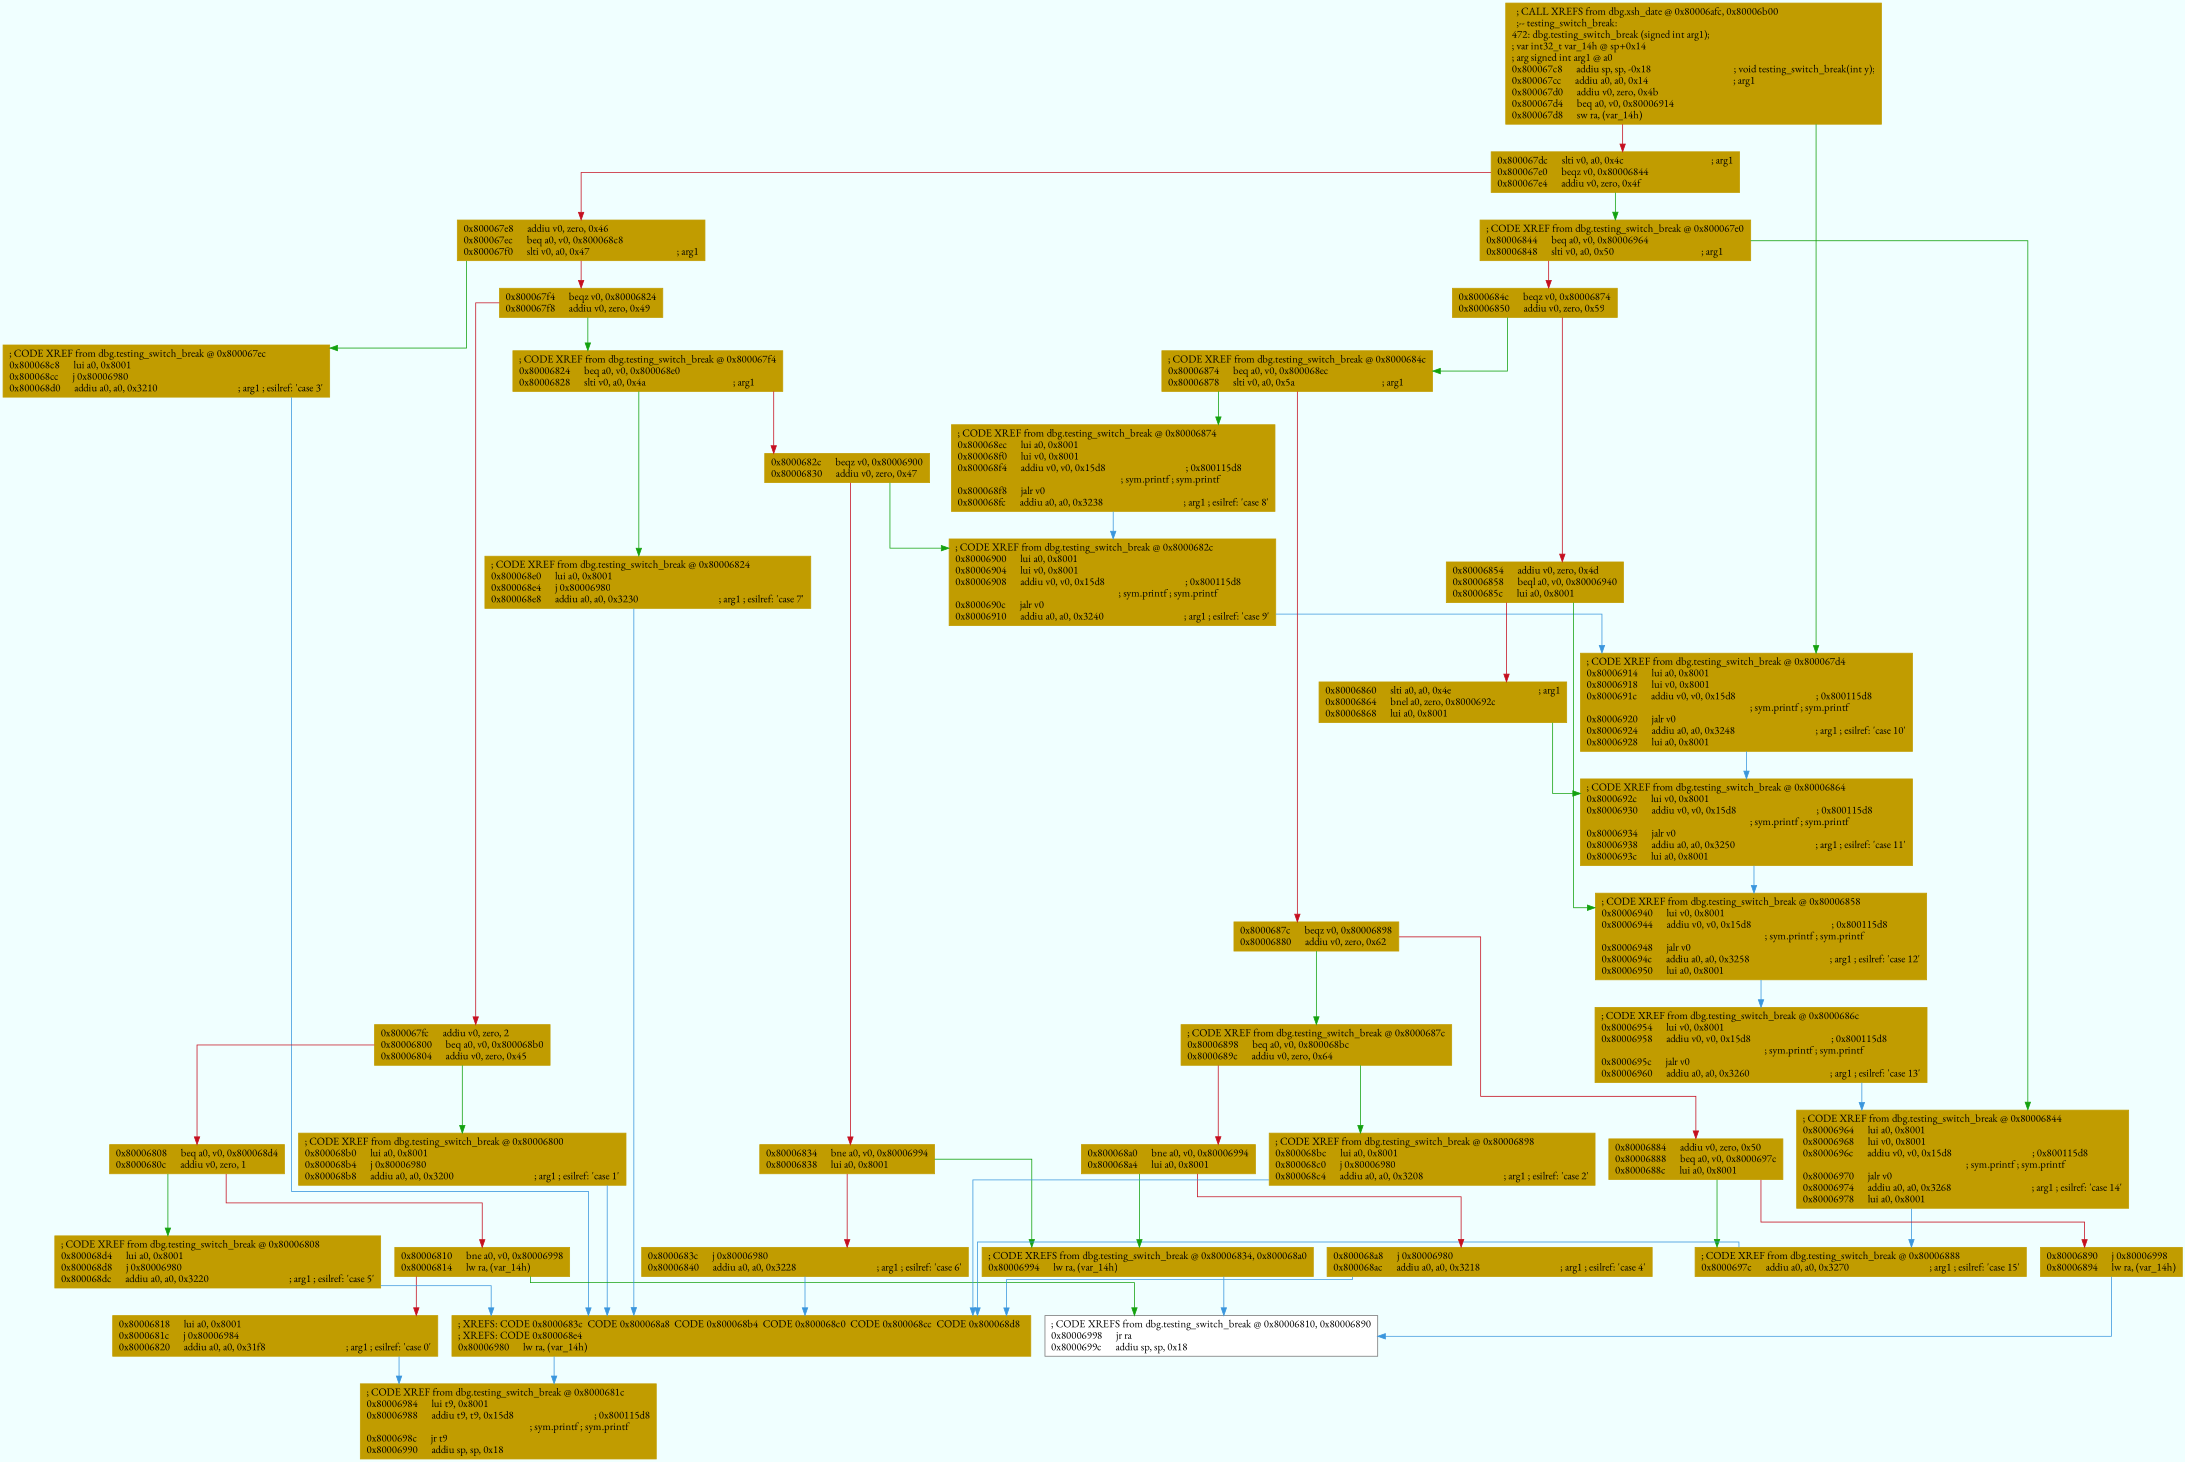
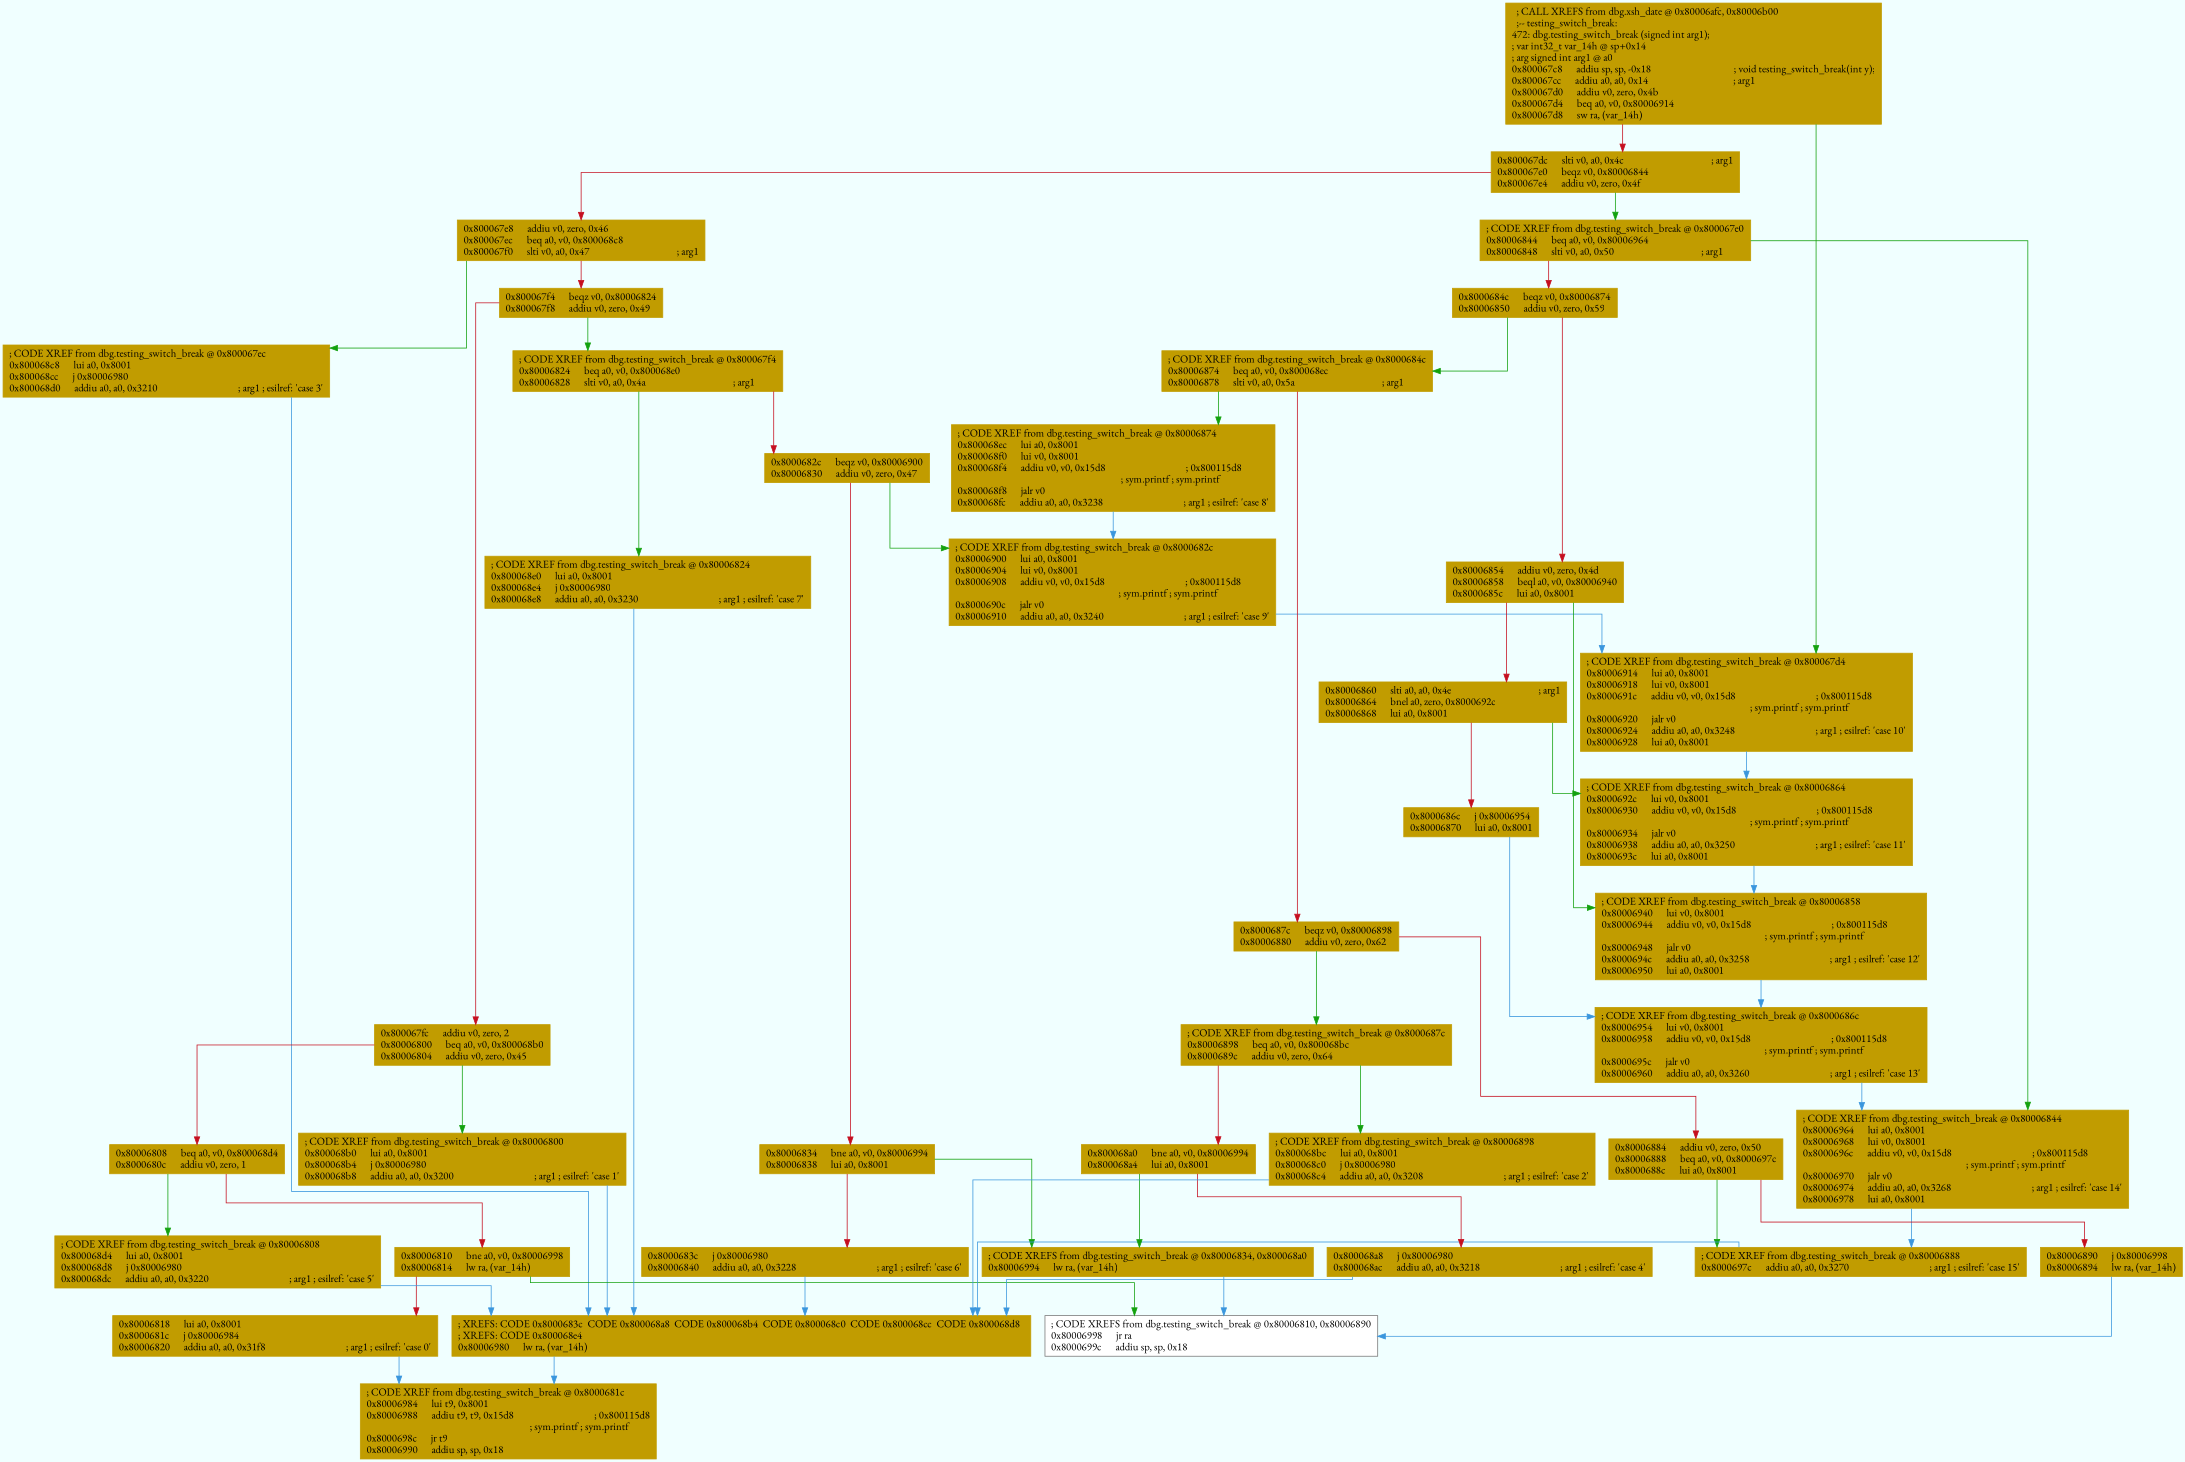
node "0x8000686c      j 0x80006954 0x80006870      lui a0, 0x8001": added
